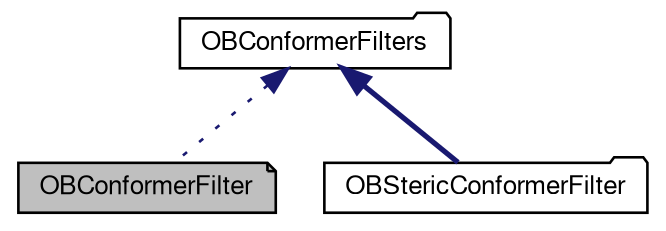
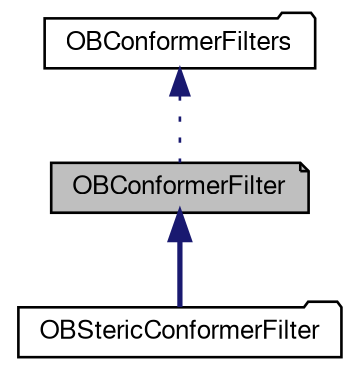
edge "OBStericConformerFilter" -> "OBConformerFilters": now "OBStericConformerFilter" -> "OBConformerFilter"
